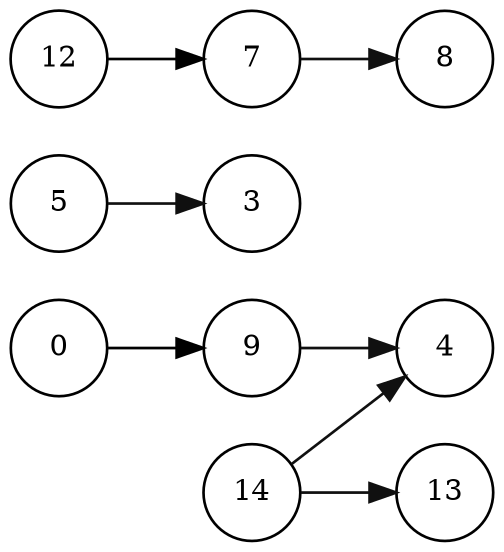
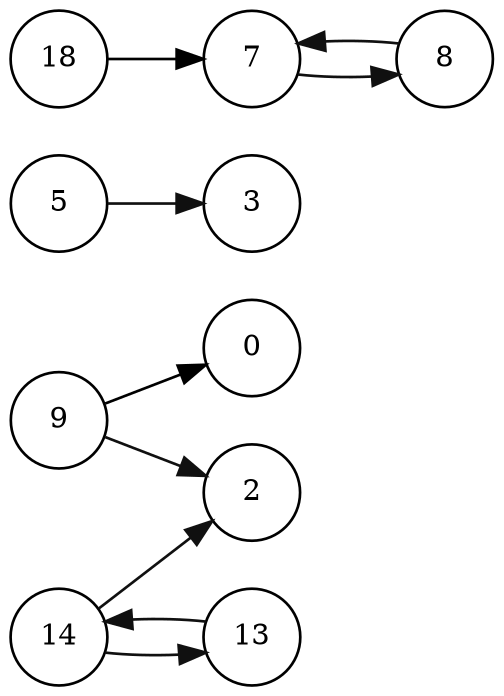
edge "8" -> "7": added
node "12": label "12" -> "18"
edge "0" -> "9": reversed
node "4": label "4" -> "2"
edge "13" -> "14": added
